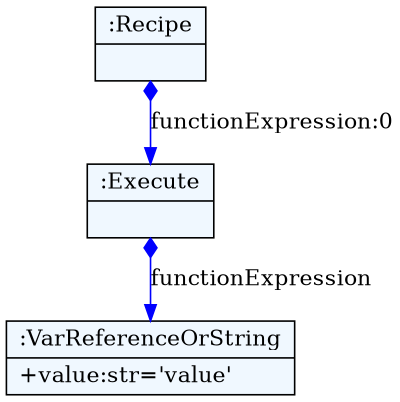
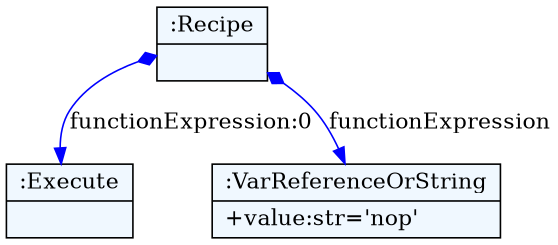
edge ":Execute" -- ":VarReferenceOrString": now ":Recipe" -- ":VarReferenceOrString"
node ":VarReferenceOrString": text "+value:str='value'" -> "+value:str='nop'"
